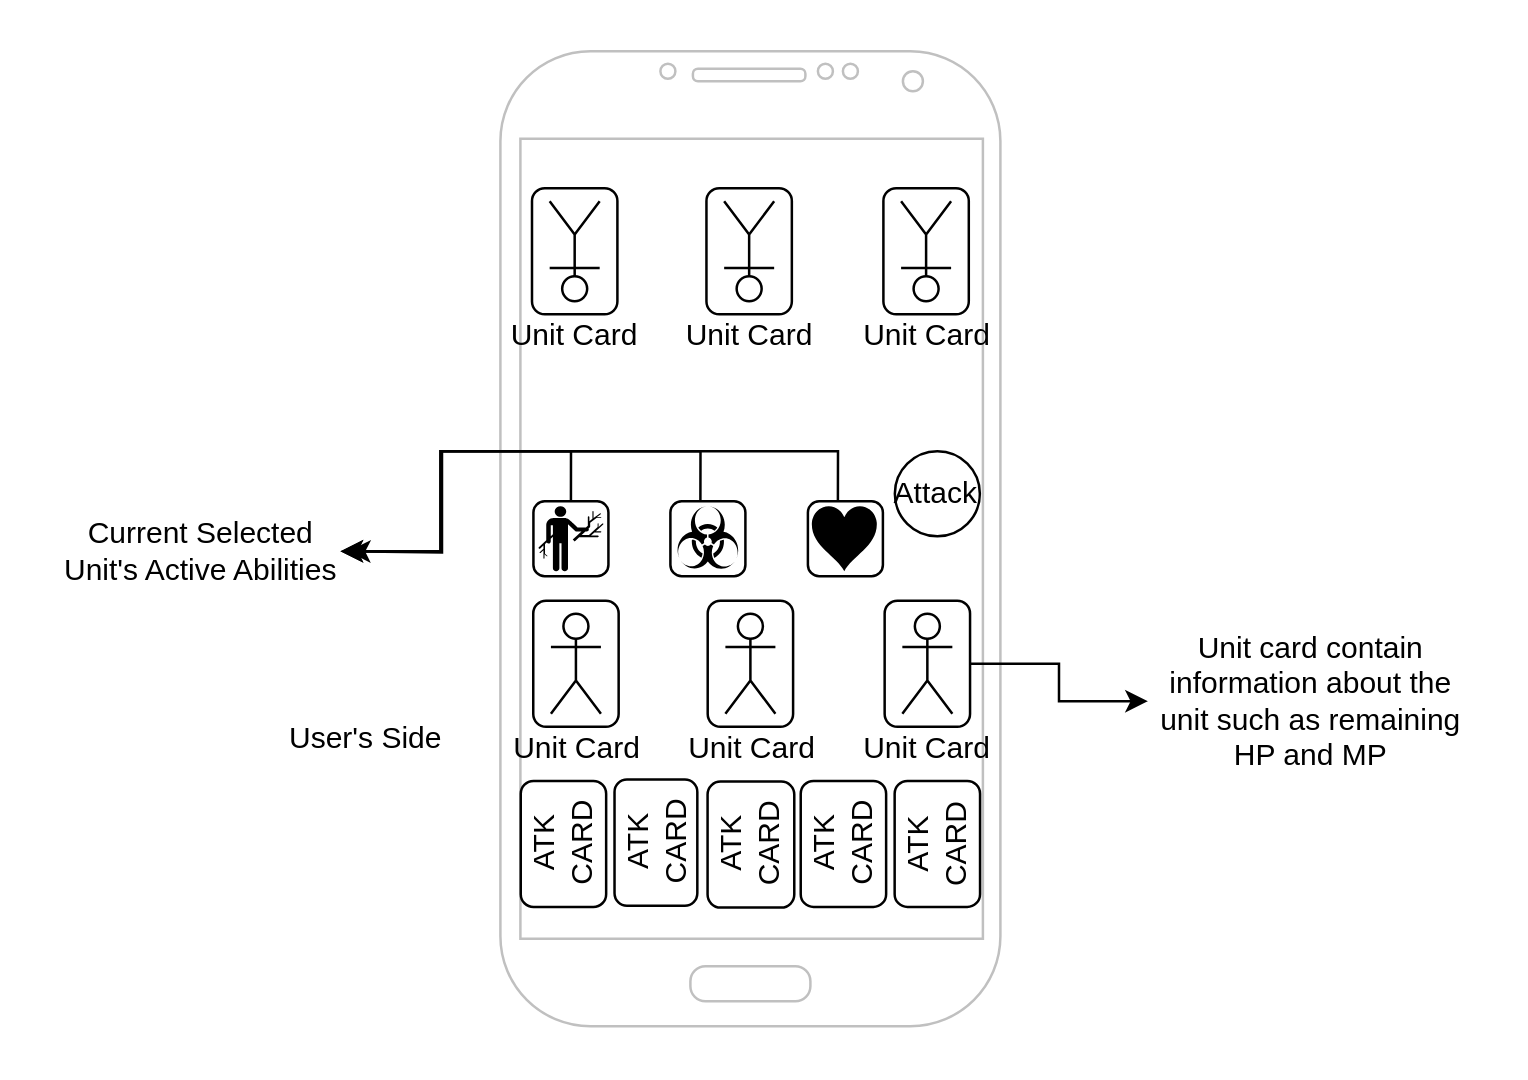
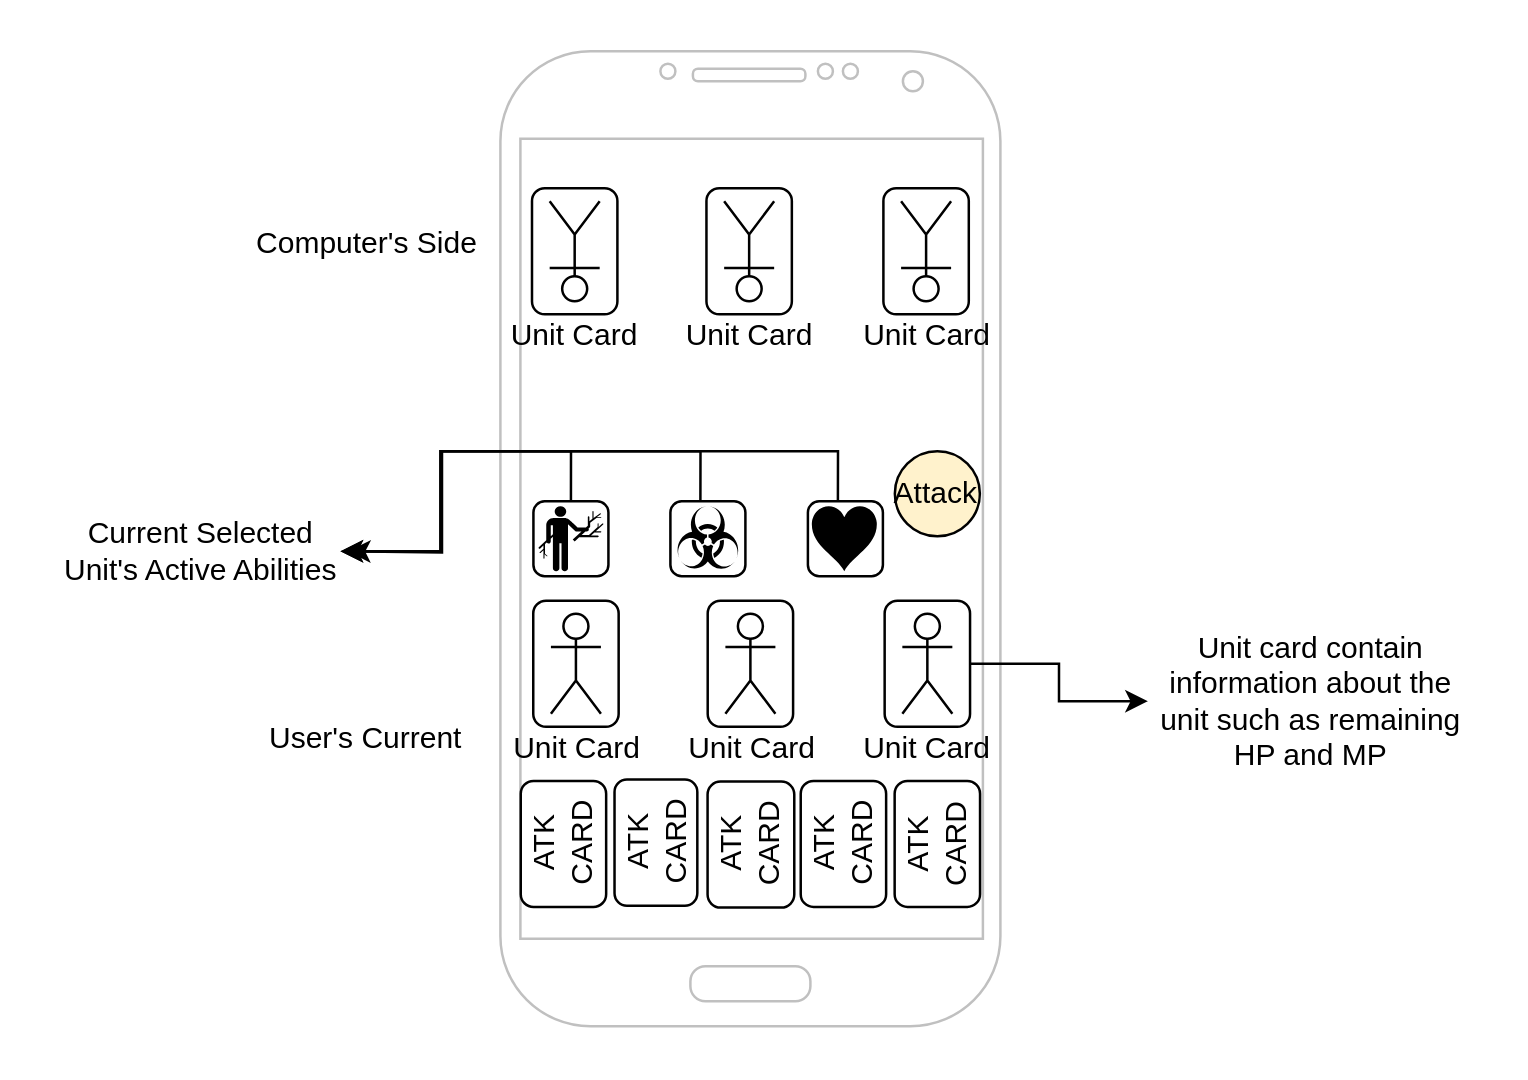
node "Computer's Side": added
node "Attack": fillcolor #ffffff -> #fff2cc
node "User's Side": label "User's Side" -> "User's Current"
